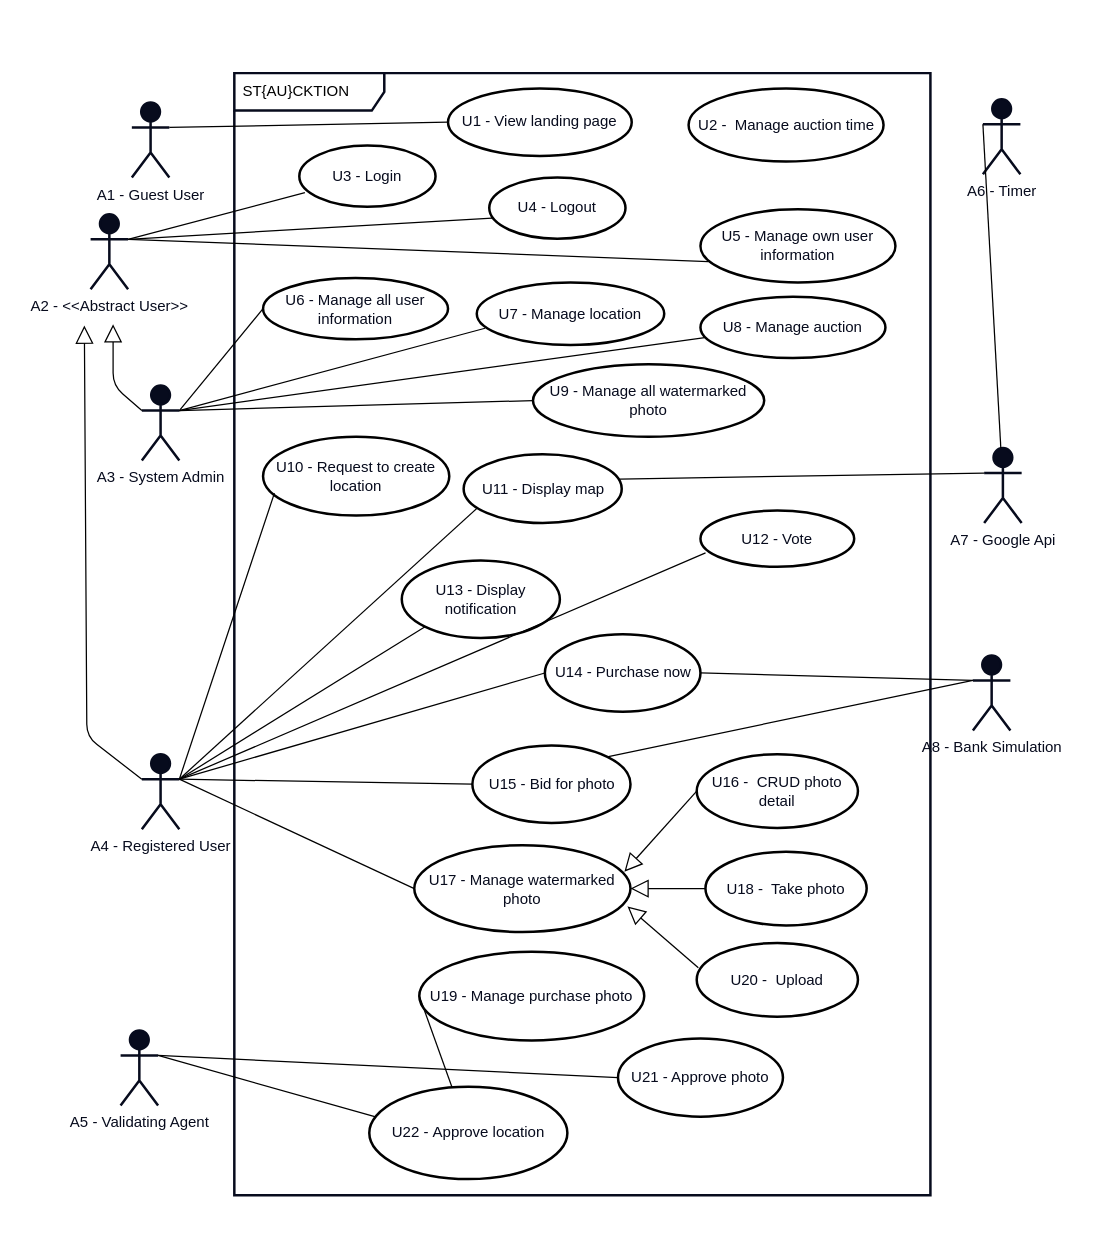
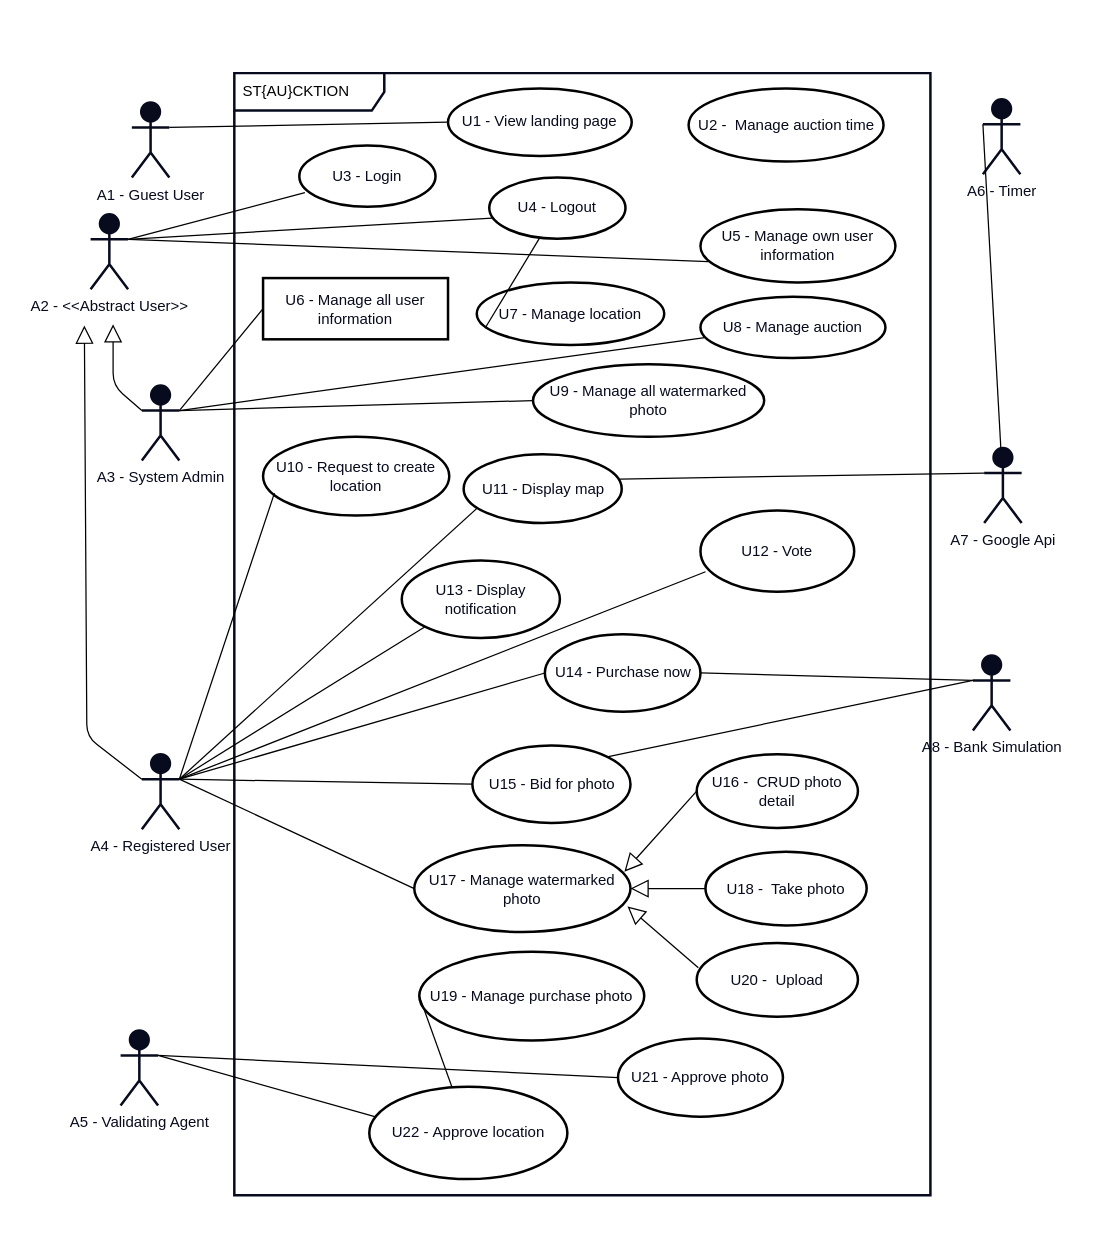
node "U6 - Manage all user information": shape ellipse -> rectangle
edge "U7 - Manage location" -- "A3 - System Admin": now "U7 - Manage location" -- "U4 - Logout"
node "U12 - Vote": size 154x56 -> 154x81
